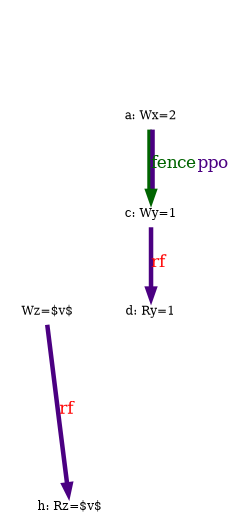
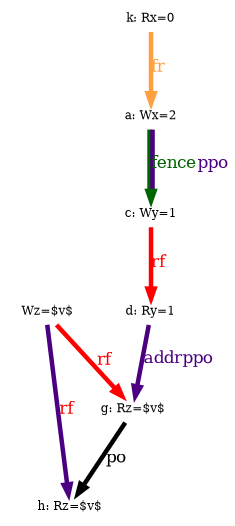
node "k: Rx=0": added
edge "c: Wy=1" -> "d: Ry=1": color indigo -> red
node "g: Rz=$v$": added
